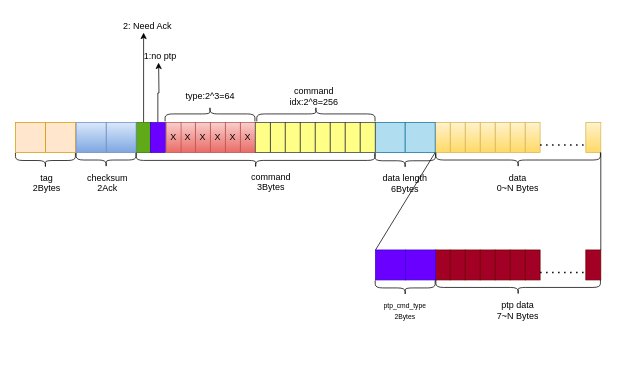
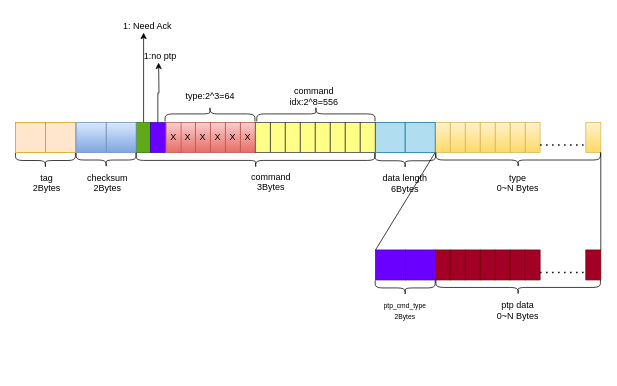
node "2: Need Ack": label "2: Need Ack" -> "1: Need Ack"
node "command idx:2^8=256": label "command idx:2^8=256" -> "command idx:2^8=556"
node "checksum 2Ack": label "checksum 2Ack" -> "checksum 2Bytes"
node "data 0~N Bytes": label "data 0~N Bytes" -> "type 0~N Bytes"
node "ptp data 7~N Bytes": label "ptp data 7~N Bytes" -> "ptp data 0~N Bytes"
